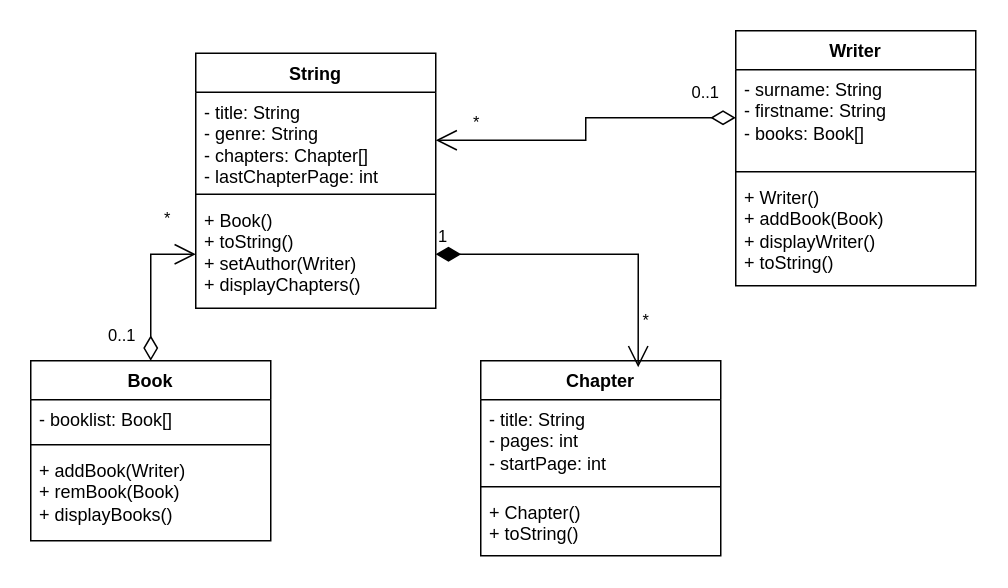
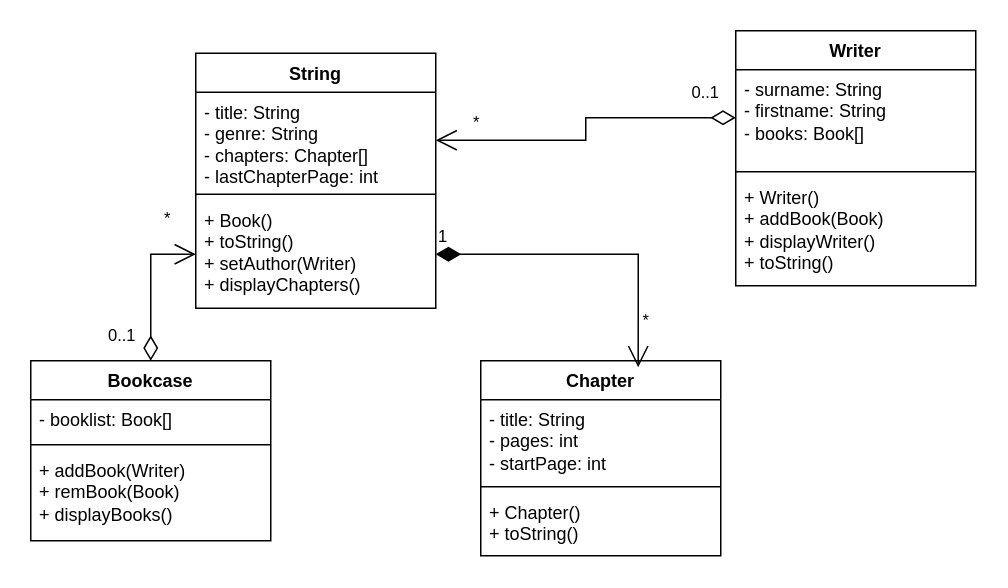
node "Book": label "Book" -> "Bookcase"
